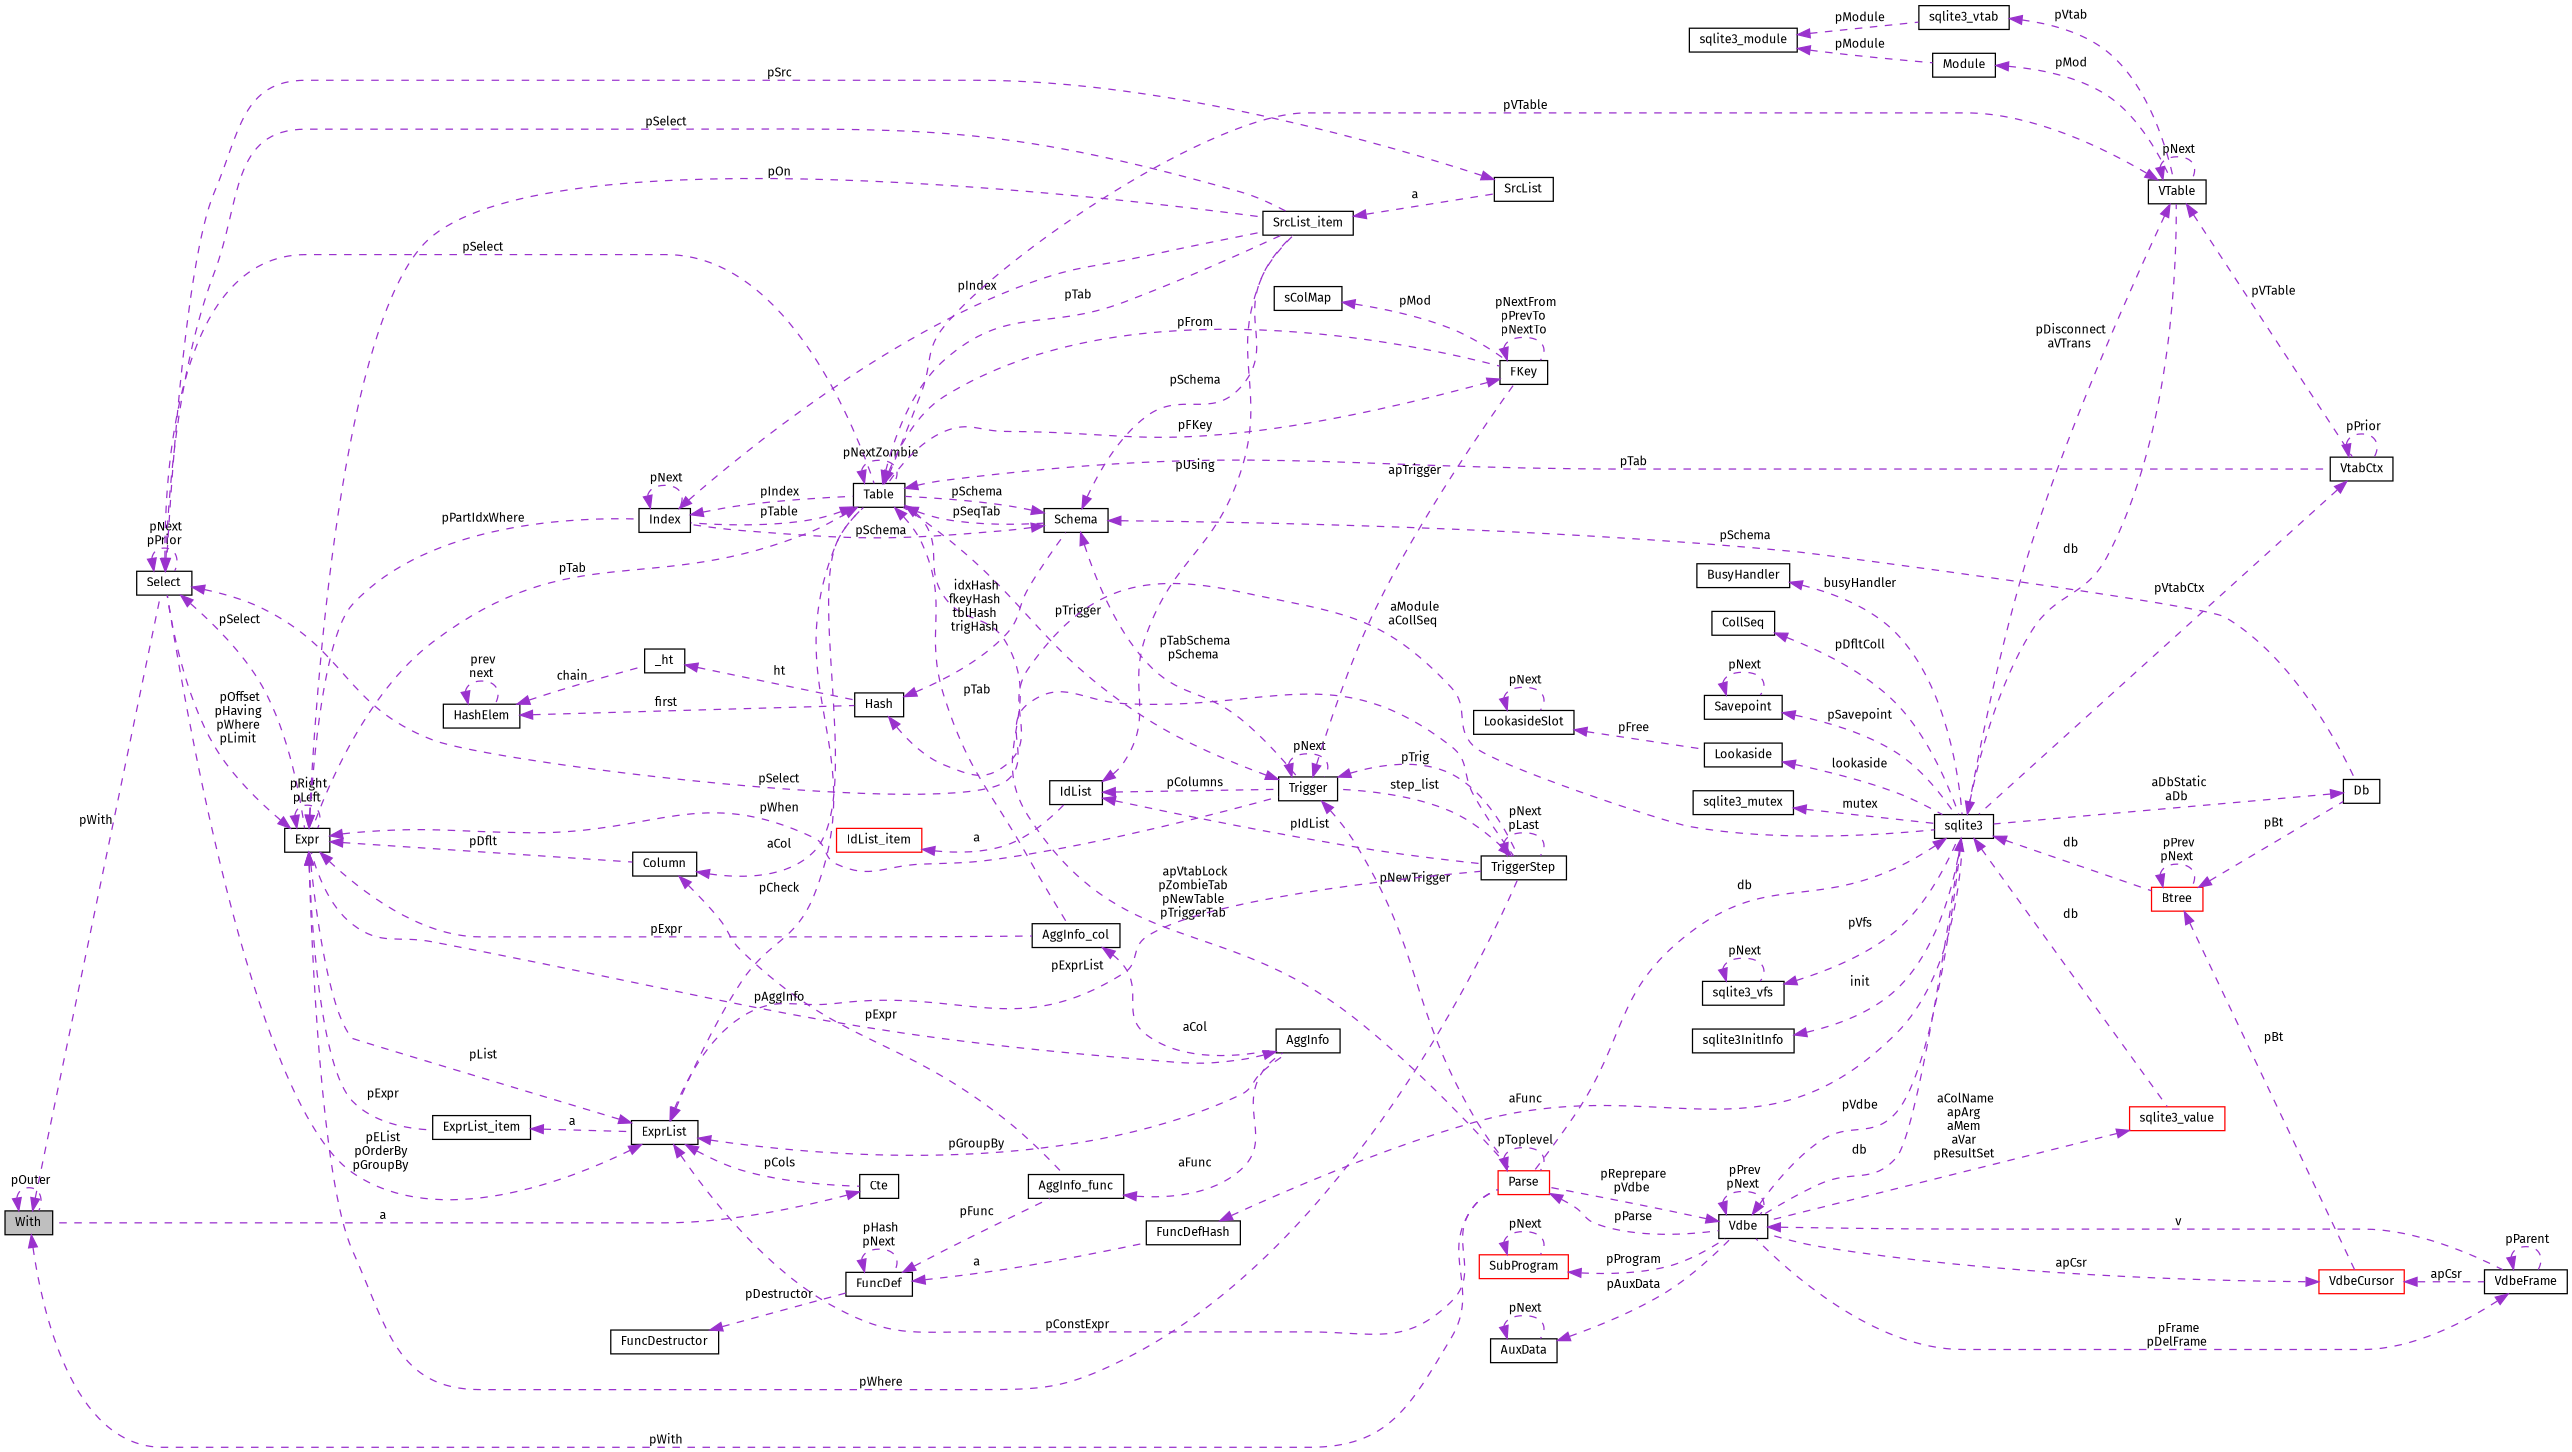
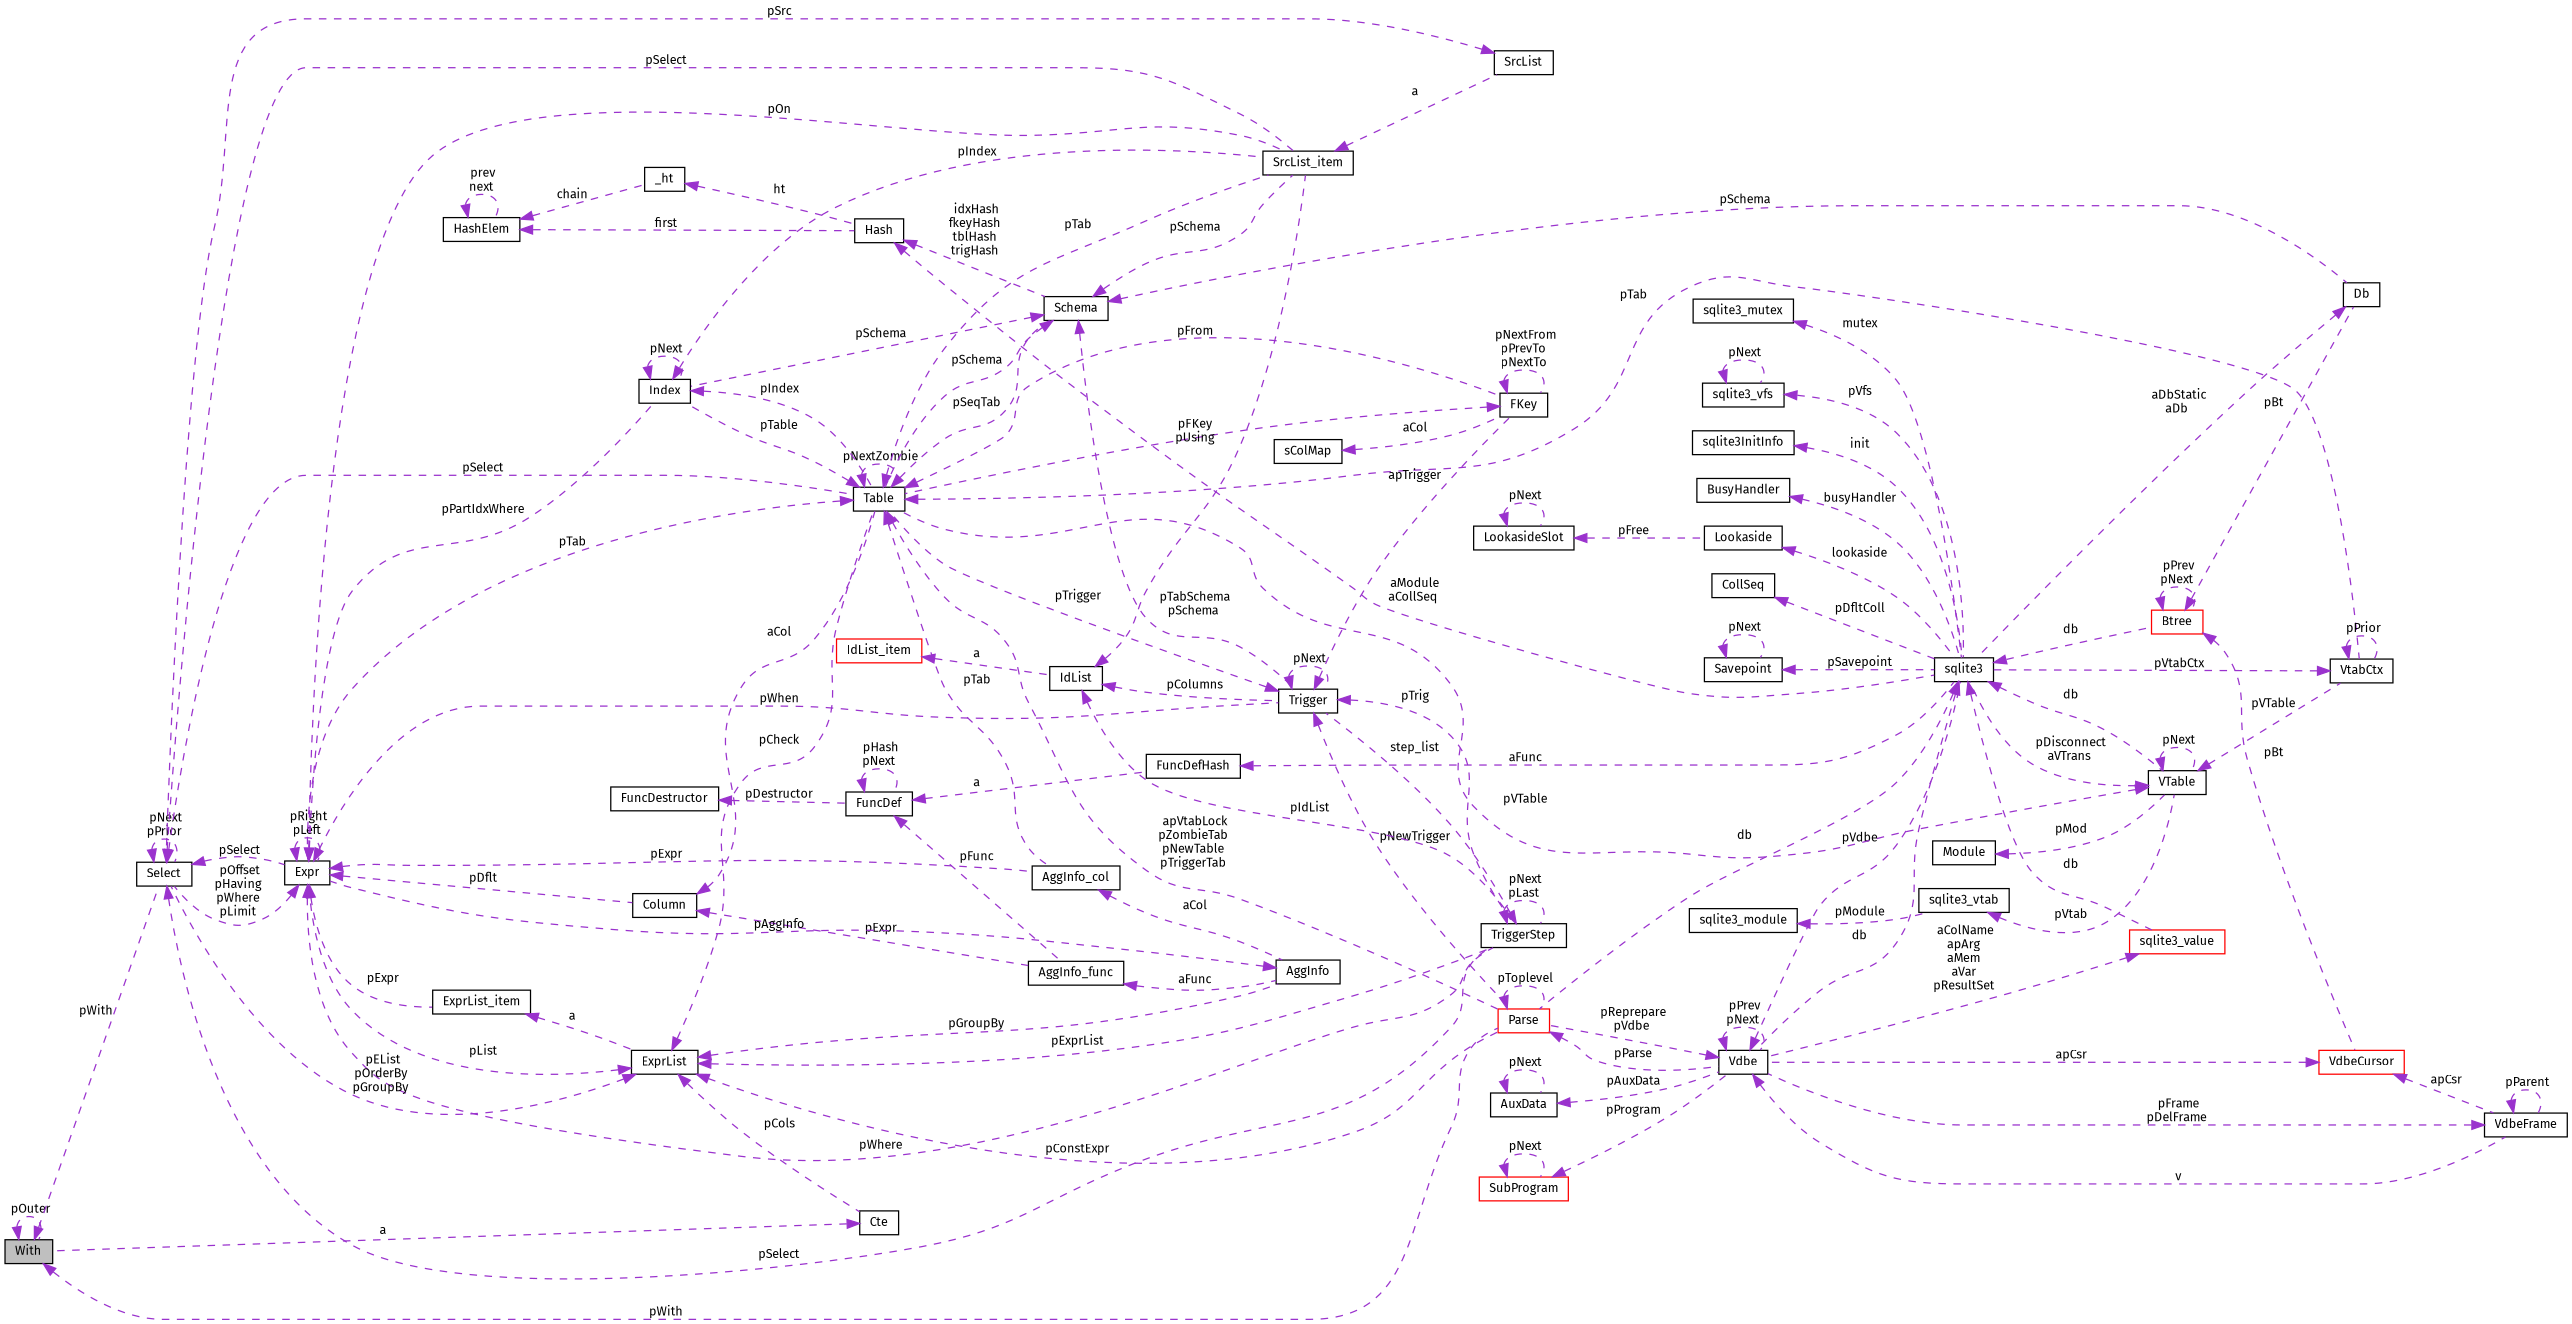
edge "Module" -> "sqlite3_module": removed, label "pModule"
edge "FKey" -> "sColMap": label " pMod" -> " aCol"
